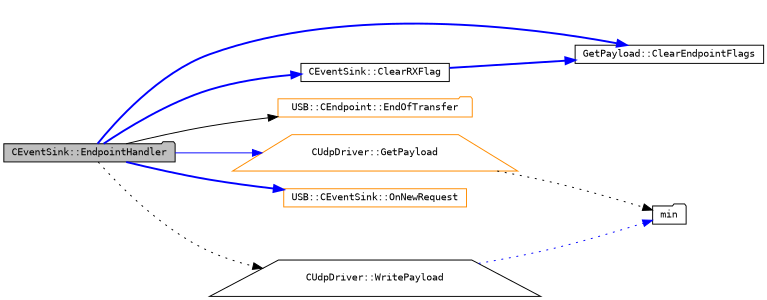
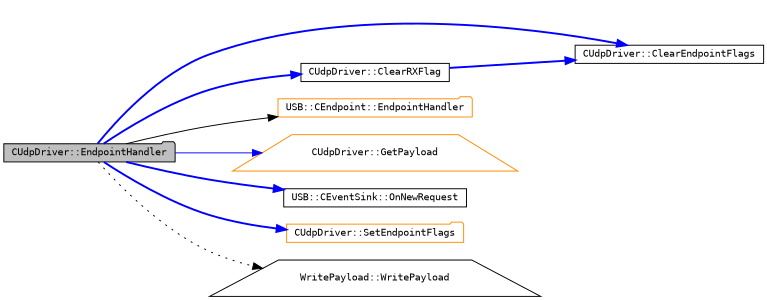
node "GetPayload::ClearEndpointFlags": label "GetPayload::ClearEndpointFlags" -> "CUdpDriver::ClearEndpointFlags"
node "CEventSink::ClearRXFlag": label "CEventSink::ClearRXFlag" -> "CUdpDriver::ClearRXFlag"
node "USB::CEndpoint::EndOfTransfer": label "USB::CEndpoint::EndOfTransfer" -> "USB::CEndpoint::EndpointHandler"
node "CEventSink::EndpointHandler": label "CEventSink::EndpointHandler" -> "CUdpDriver::EndpointHandler"
node "USB::CEventSink::OnNewRequest": color darkorange -> black
node "min": removed
node "CUdpDriver::SetEndpointFlags": added
node "CUdpDriver::WritePayload": label "CUdpDriver::WritePayload" -> "WritePayload::WritePayload"
